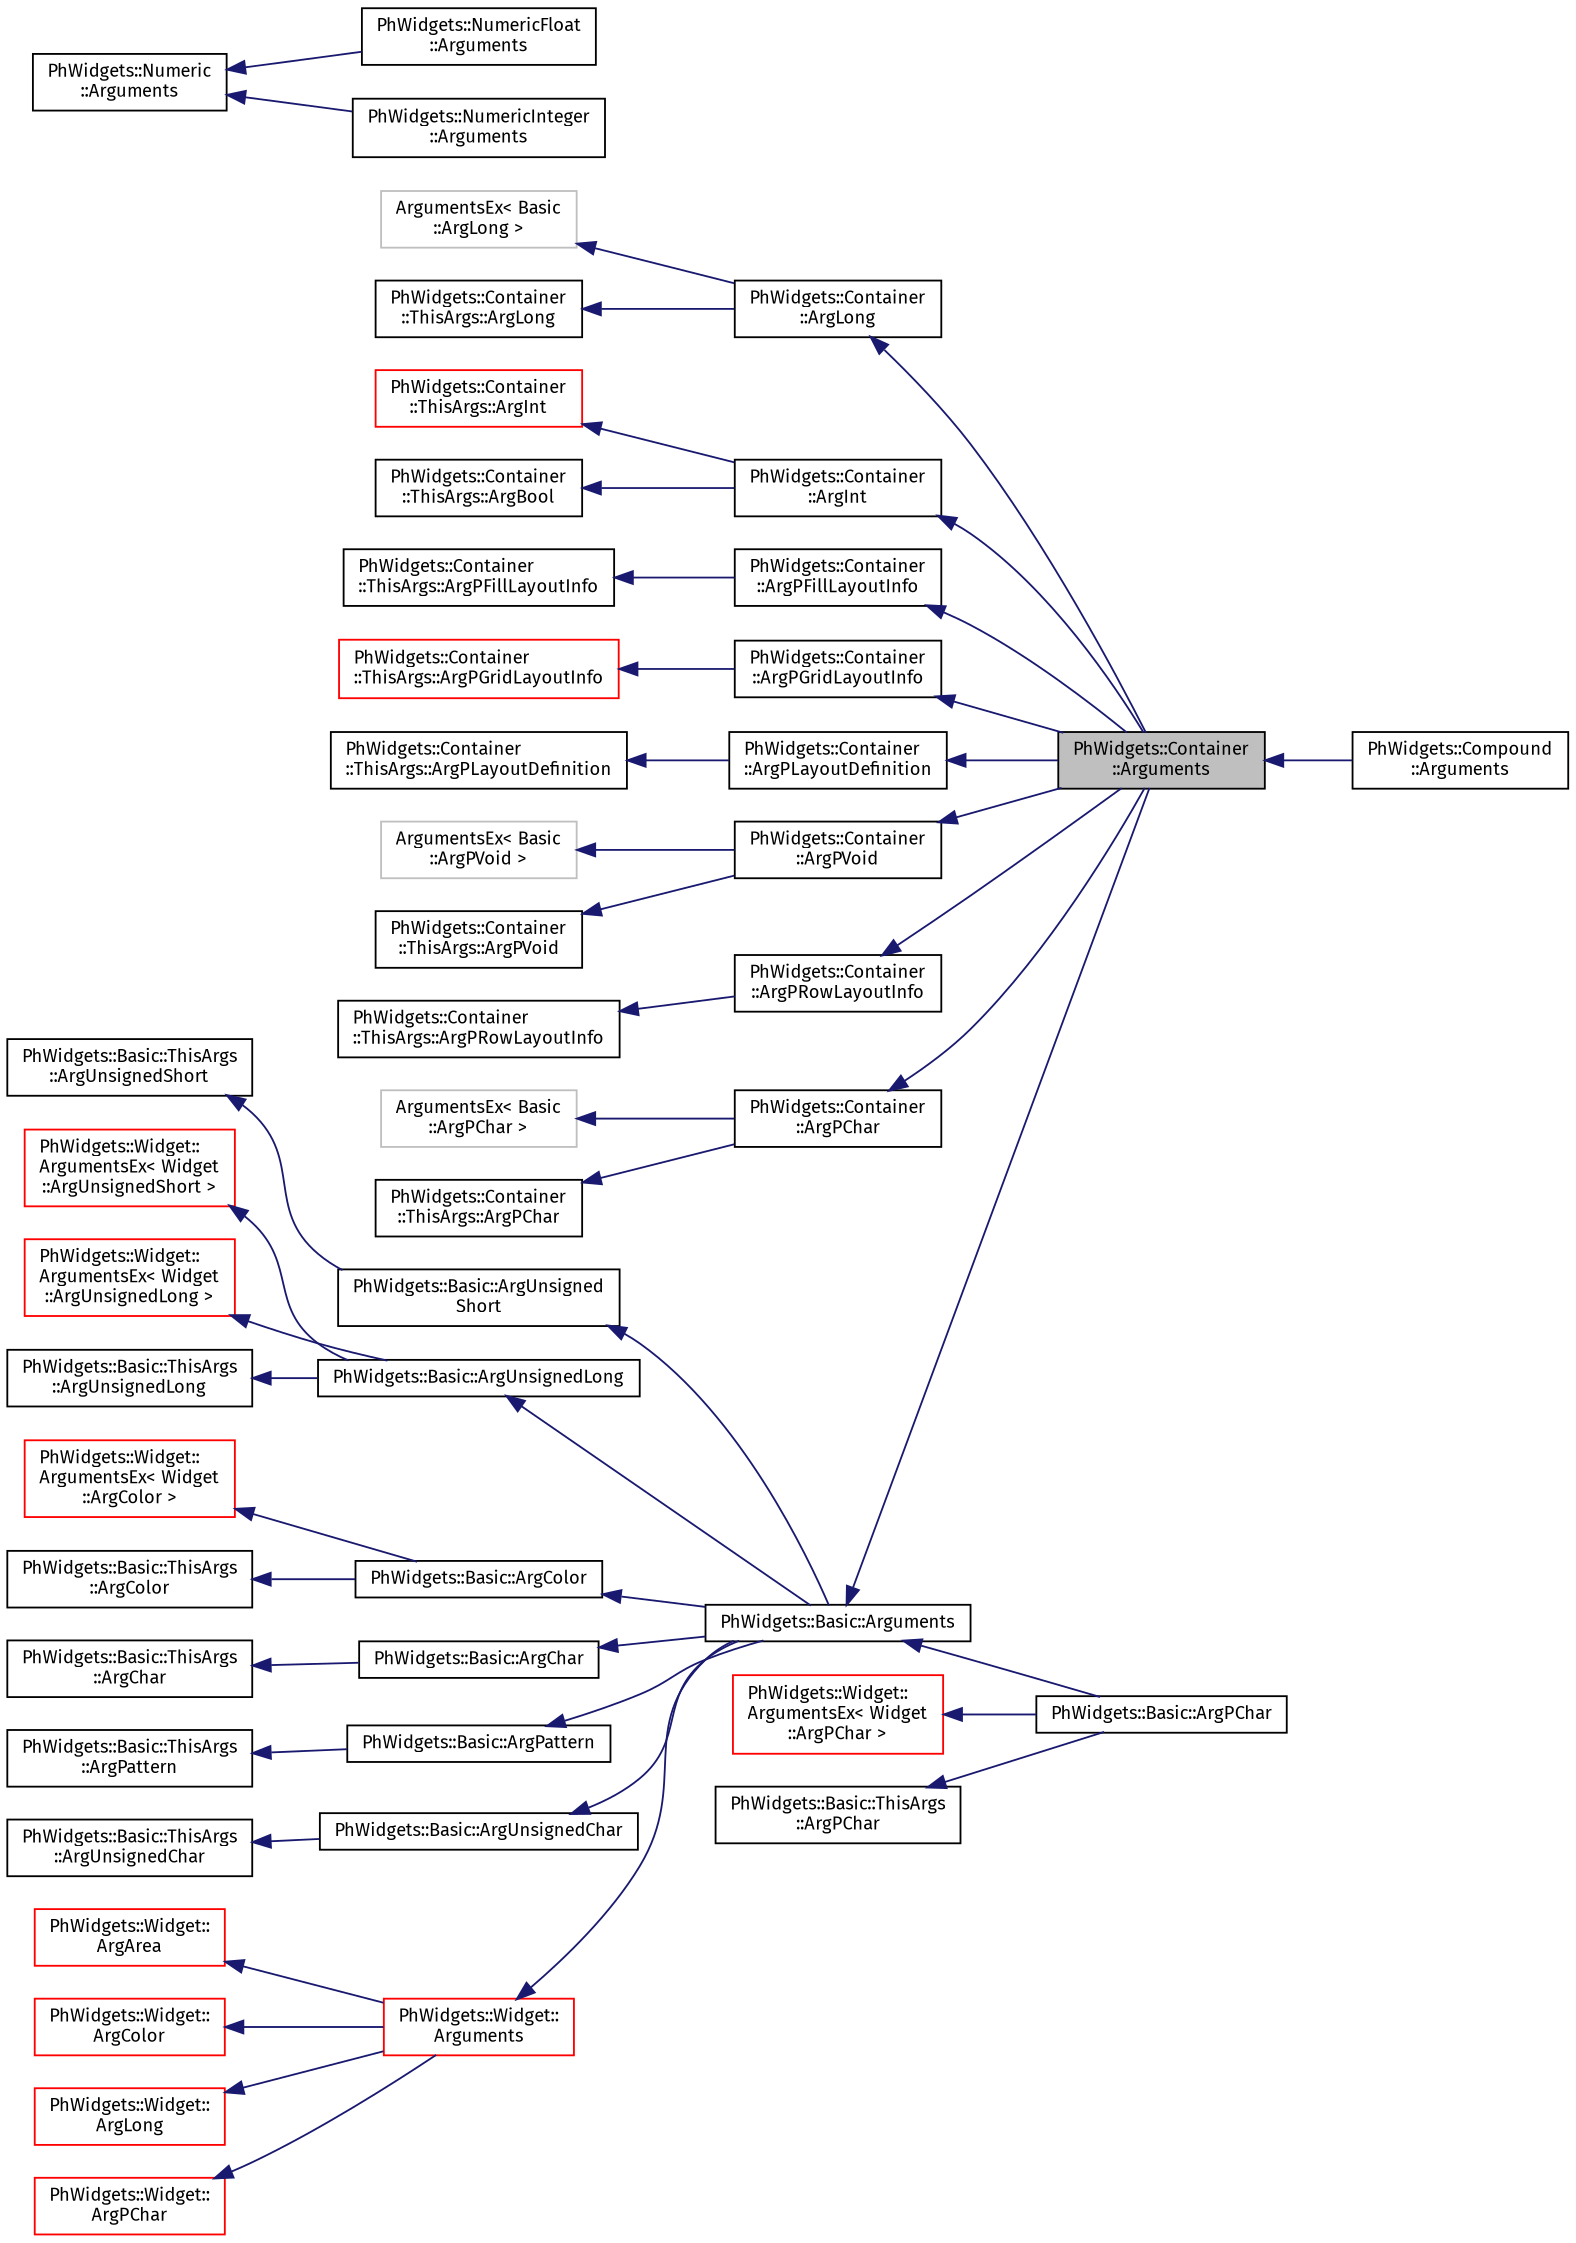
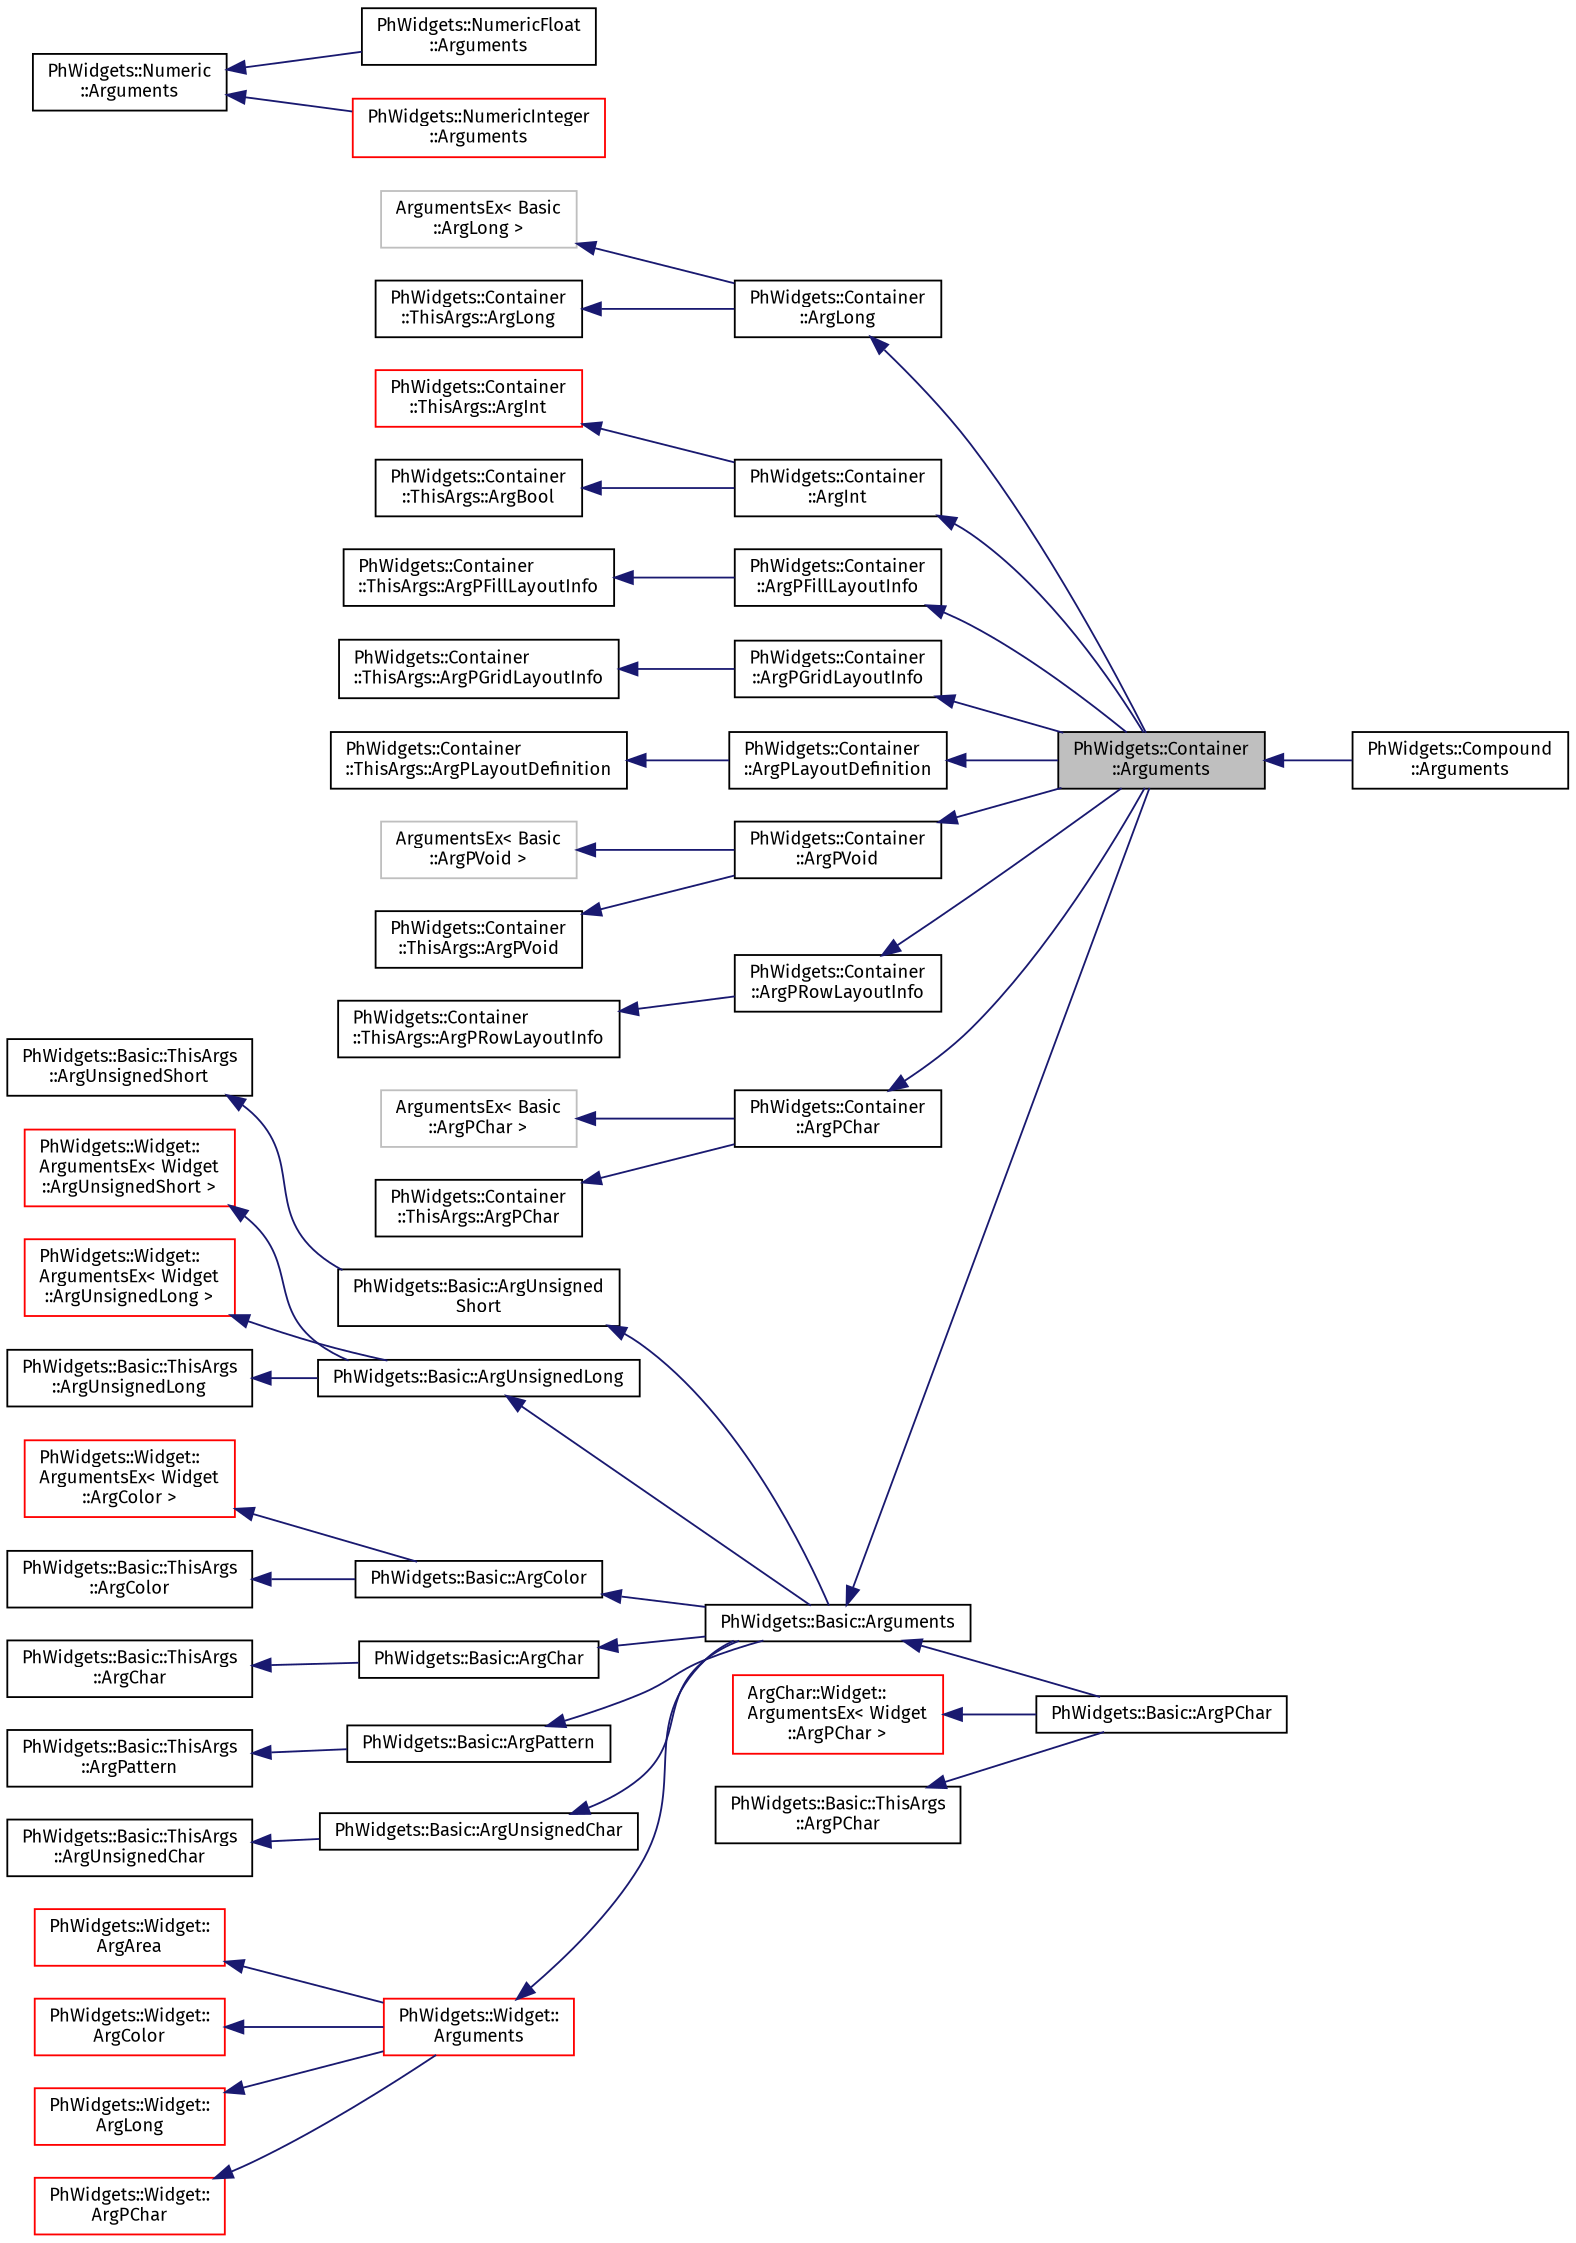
node "PhWidgets::NumericInteger ::Arguments": color black -> red
node "PhWidgets::Container ::ThisArgs::ArgPGridLayoutInfo": color red -> black
node "PhWidgets::Widget:: ArgumentsEx< Widget ::ArgPChar >": label "PhWidgets::Widget:: ArgumentsEx< Widget ::ArgPChar >" -> "ArgChar::Widget:: ArgumentsEx< Widget ::ArgPChar >"
